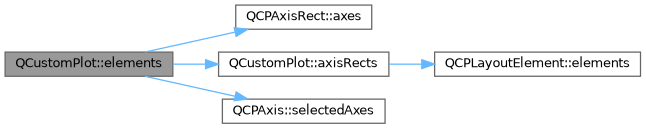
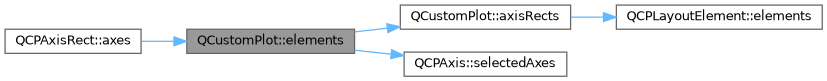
edge "QCustomPlot::elements" -> "QCPAxisRect::axes": reversed
